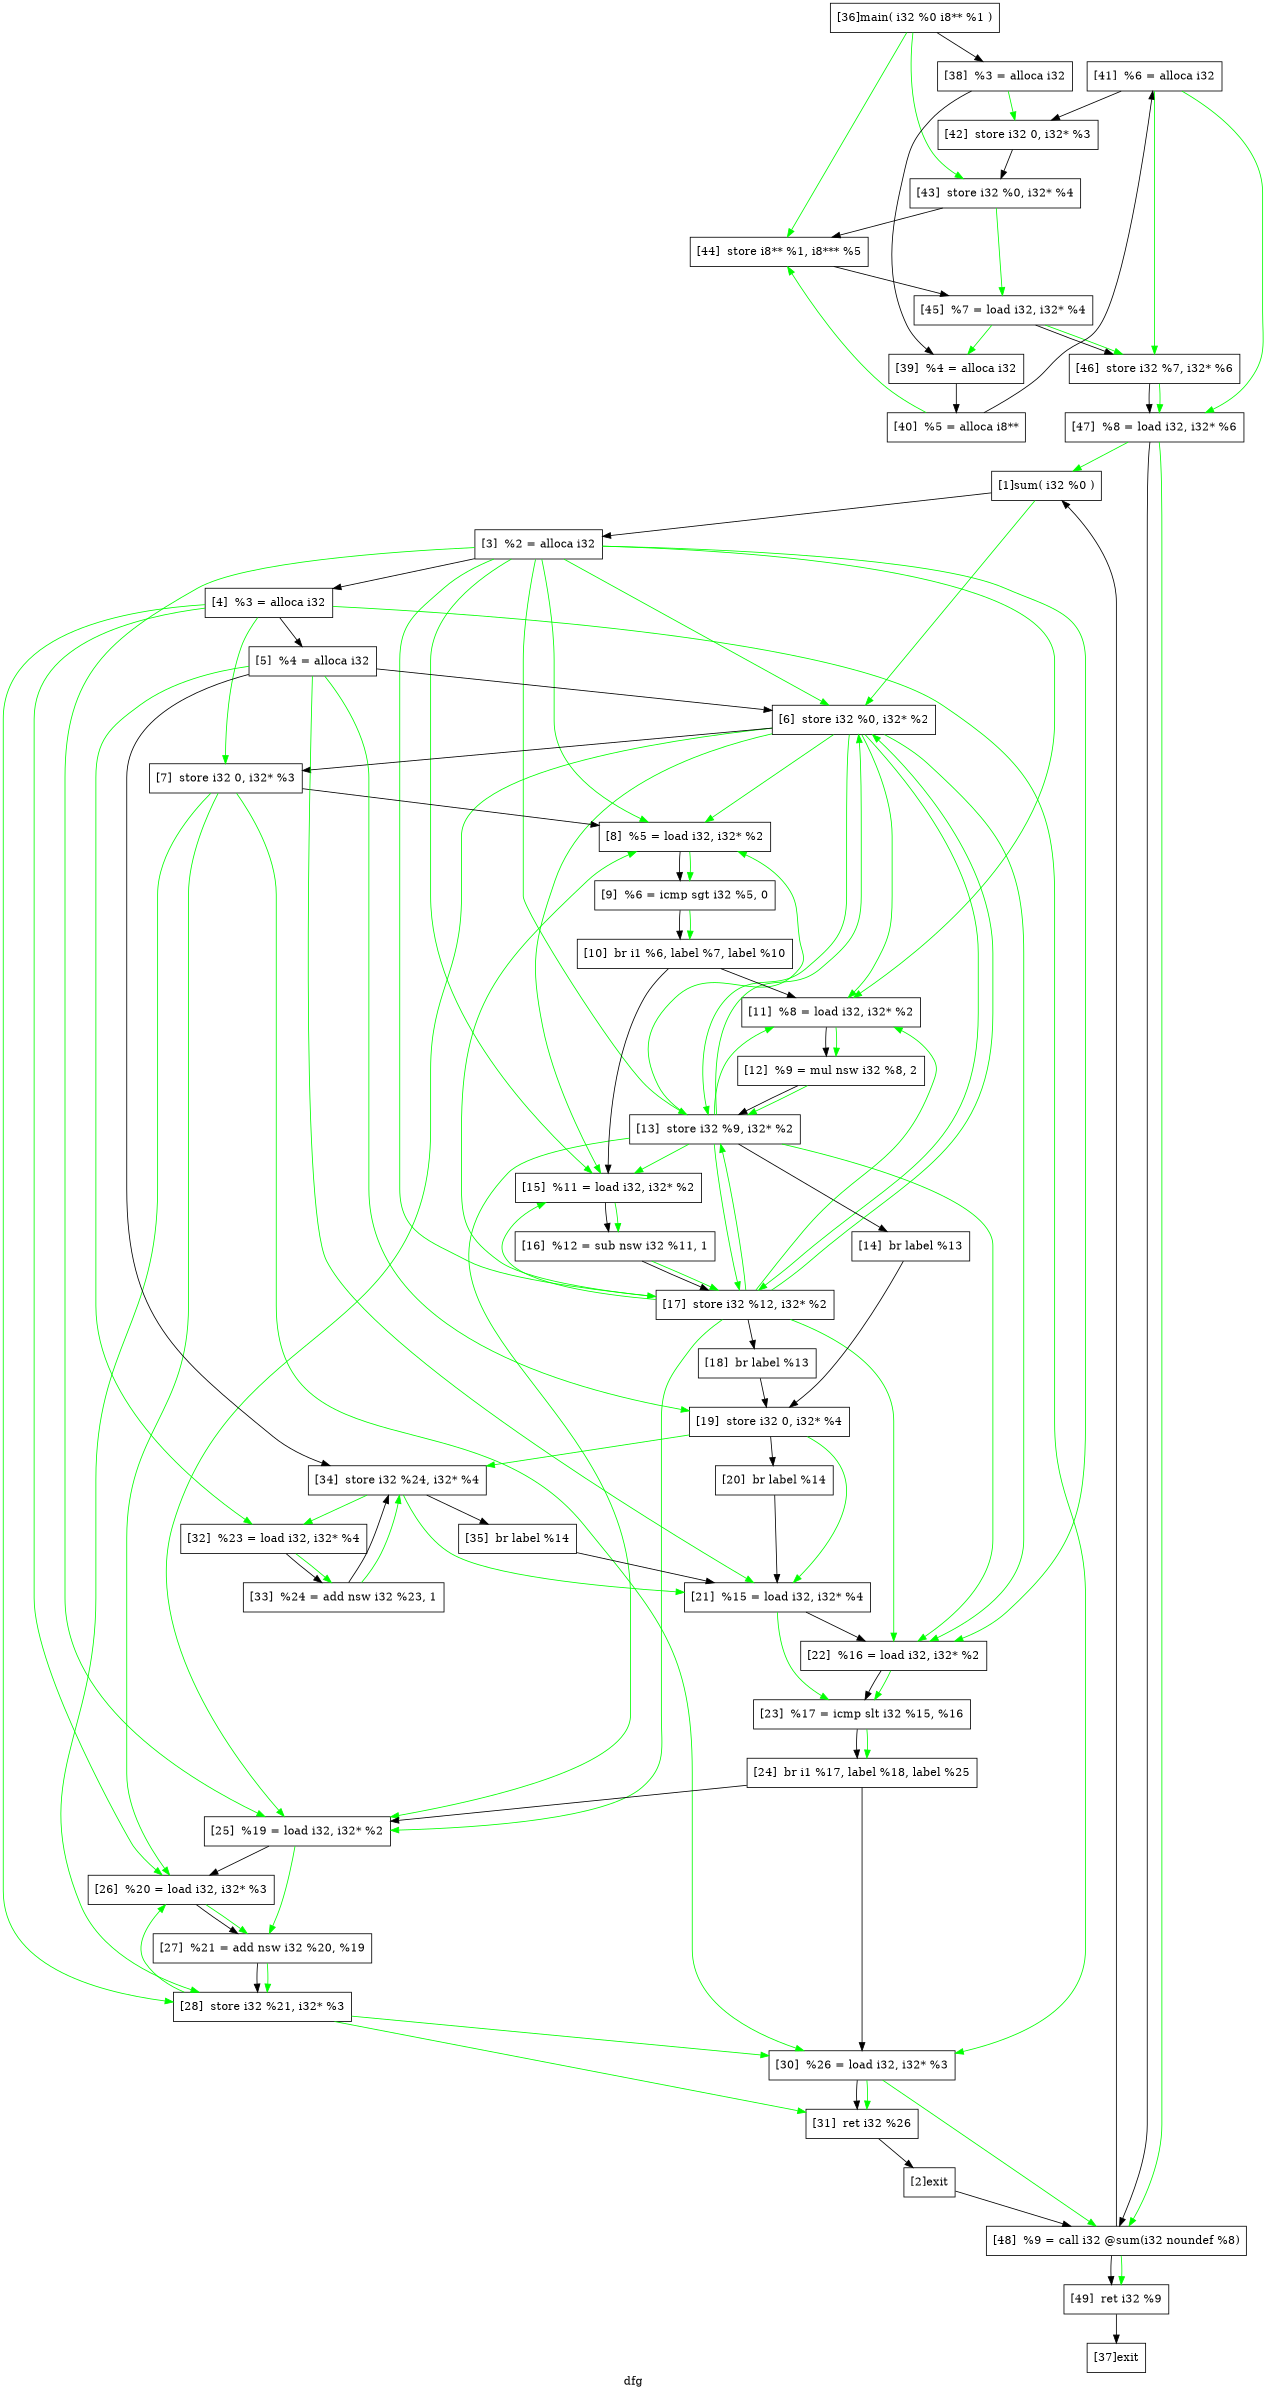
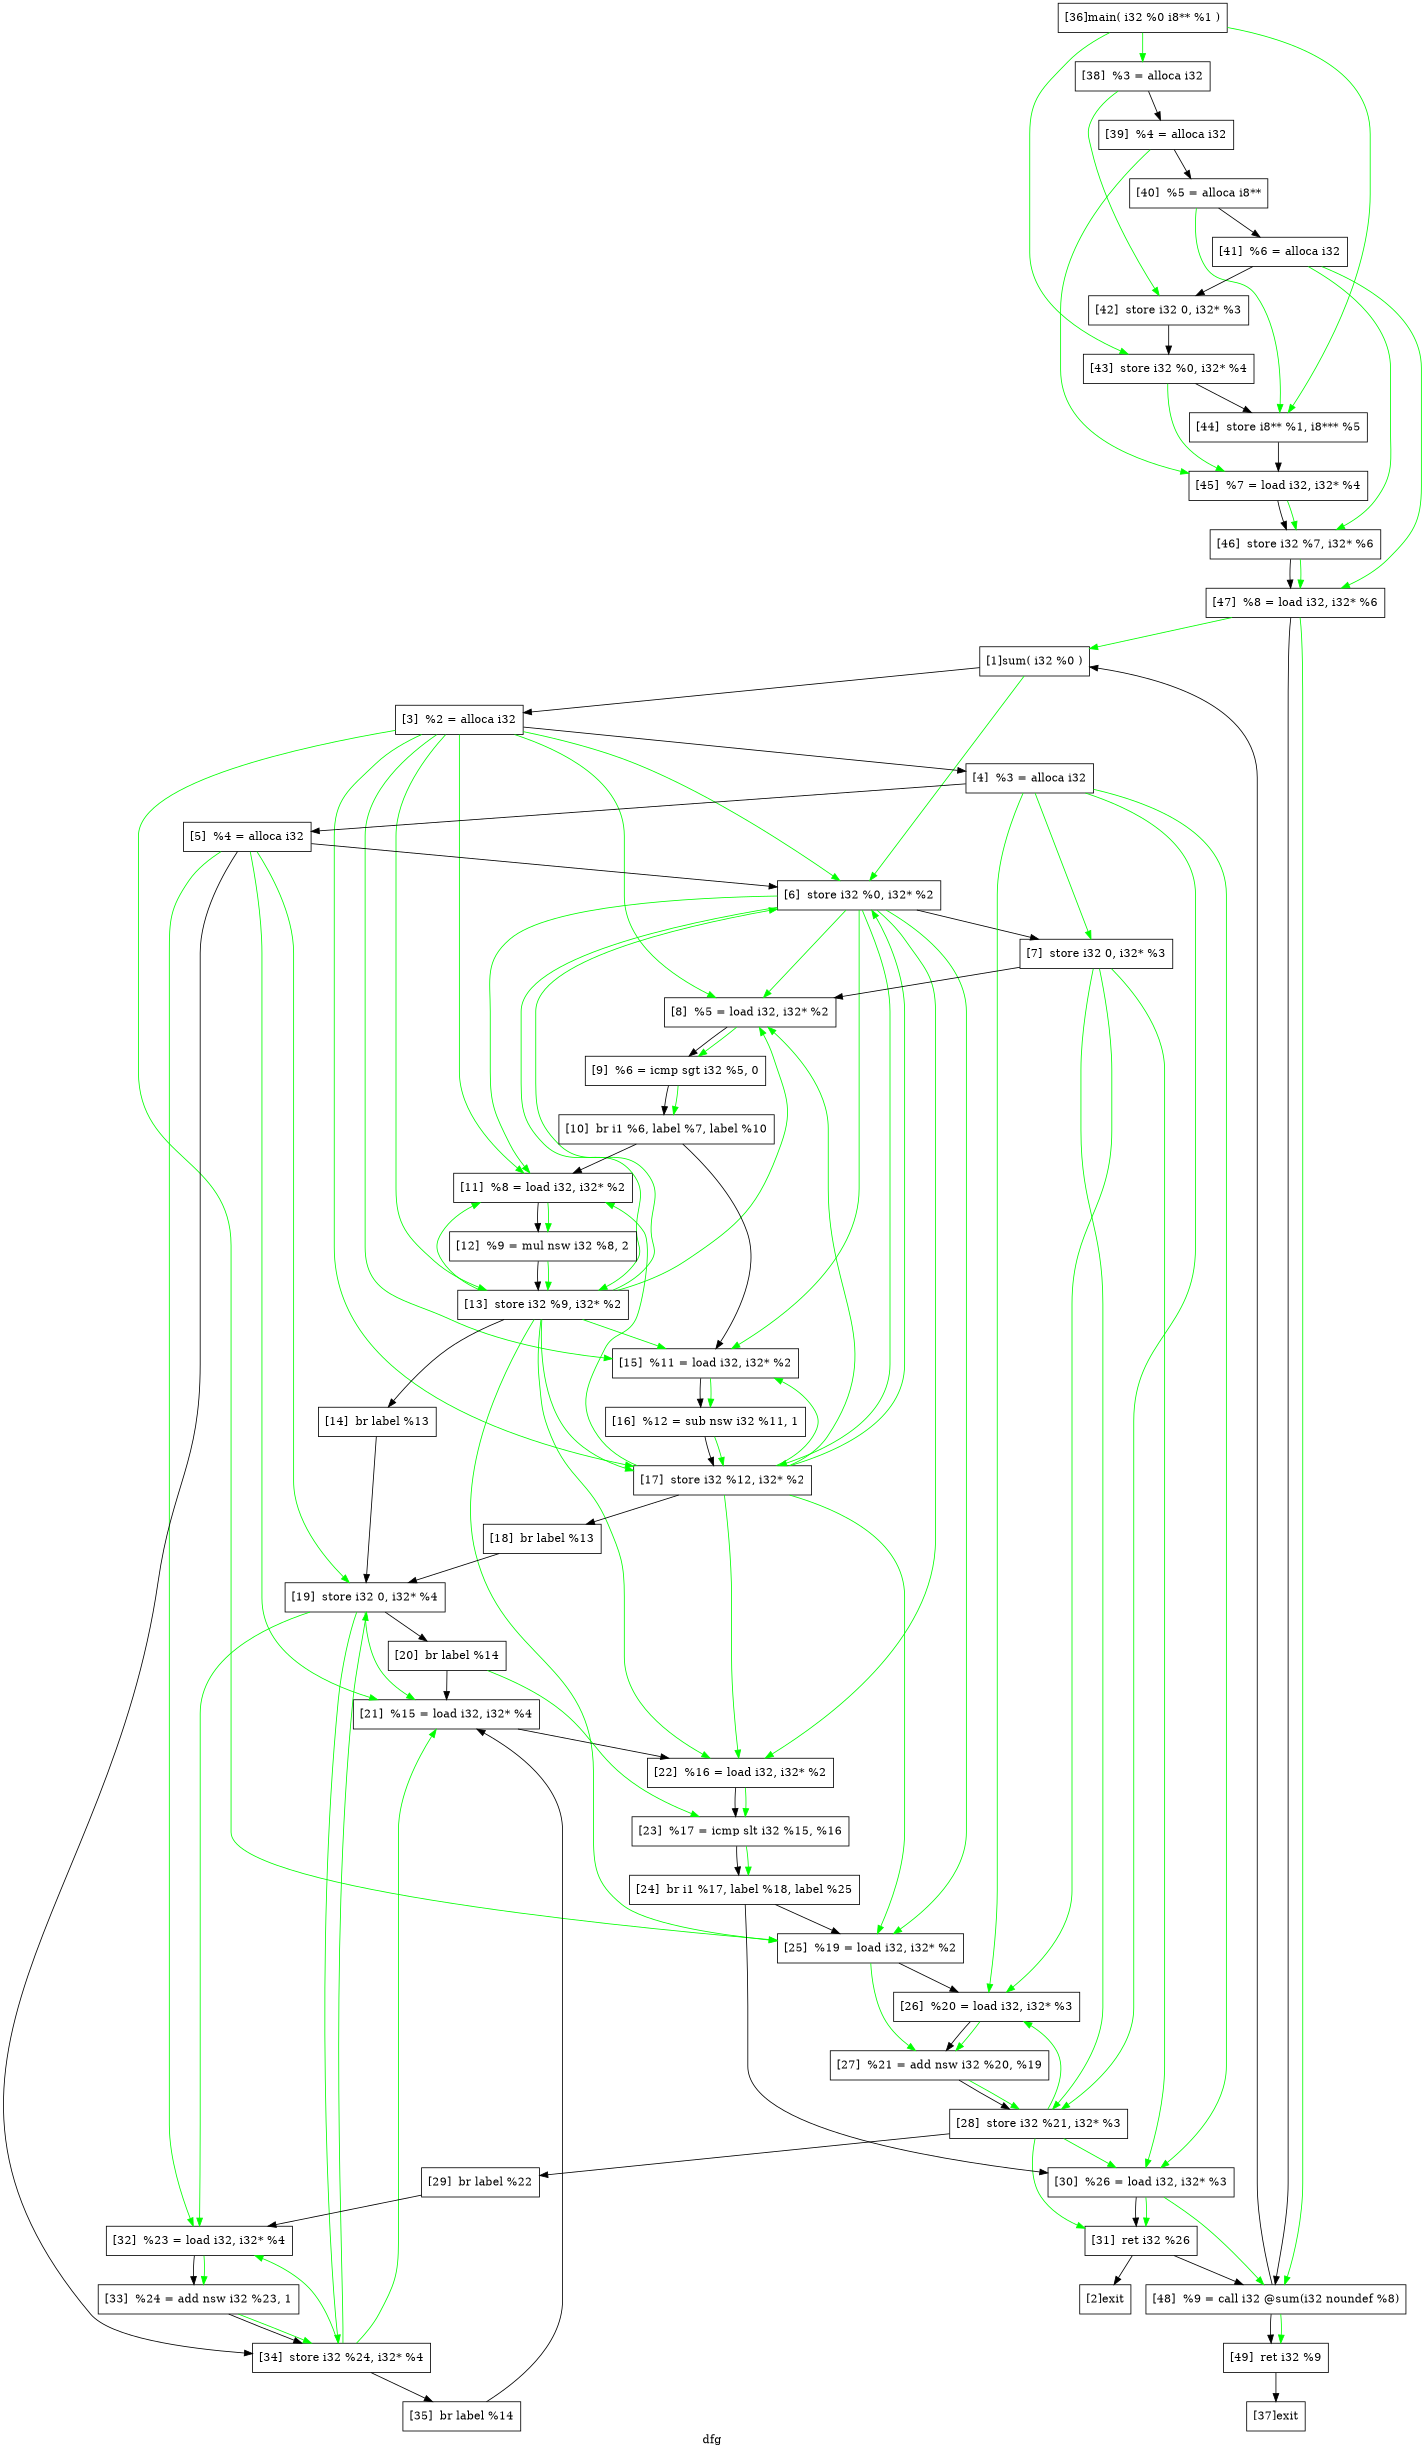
edge "[36]main( i32 %0 i8** %1 )" -> "[38]  %3 = alloca i32": color black -> green
edge "[45]  %7 = load i32, i32* %4" -> "[39]  %4 = alloca i32": reversed
edge "[3]  %2 = alloca i32" -> "[22]  %16 = load i32, i32* %2": removed
edge "[17]  store i32 %12, i32* %2" -> "[13]  store i32 %9, i32* %2": removed
edge "[21]  %15 = load i32, i32* %4" -> "[23]  %17 = icmp slt i32 %15, %16": now "[20]  br label %14" -> "[23]  %17 = icmp slt i32 %15, %16"
edge "[19]  store i32 0, i32* %4" -> "[32]  %23 = load i32, i32* %4": added
edge "[34]  store i32 %24, i32* %4" -> "[19]  store i32 0, i32* %4": added
node "[29]  br label %22": added
edge "[2]exit" -> "[48]  %9 = call i32 @sum(i32 noundef %8)": now "[31]  ret i32 %26" -> "[48]  %9 = call i32 @sum(i32 noundef %8)"
